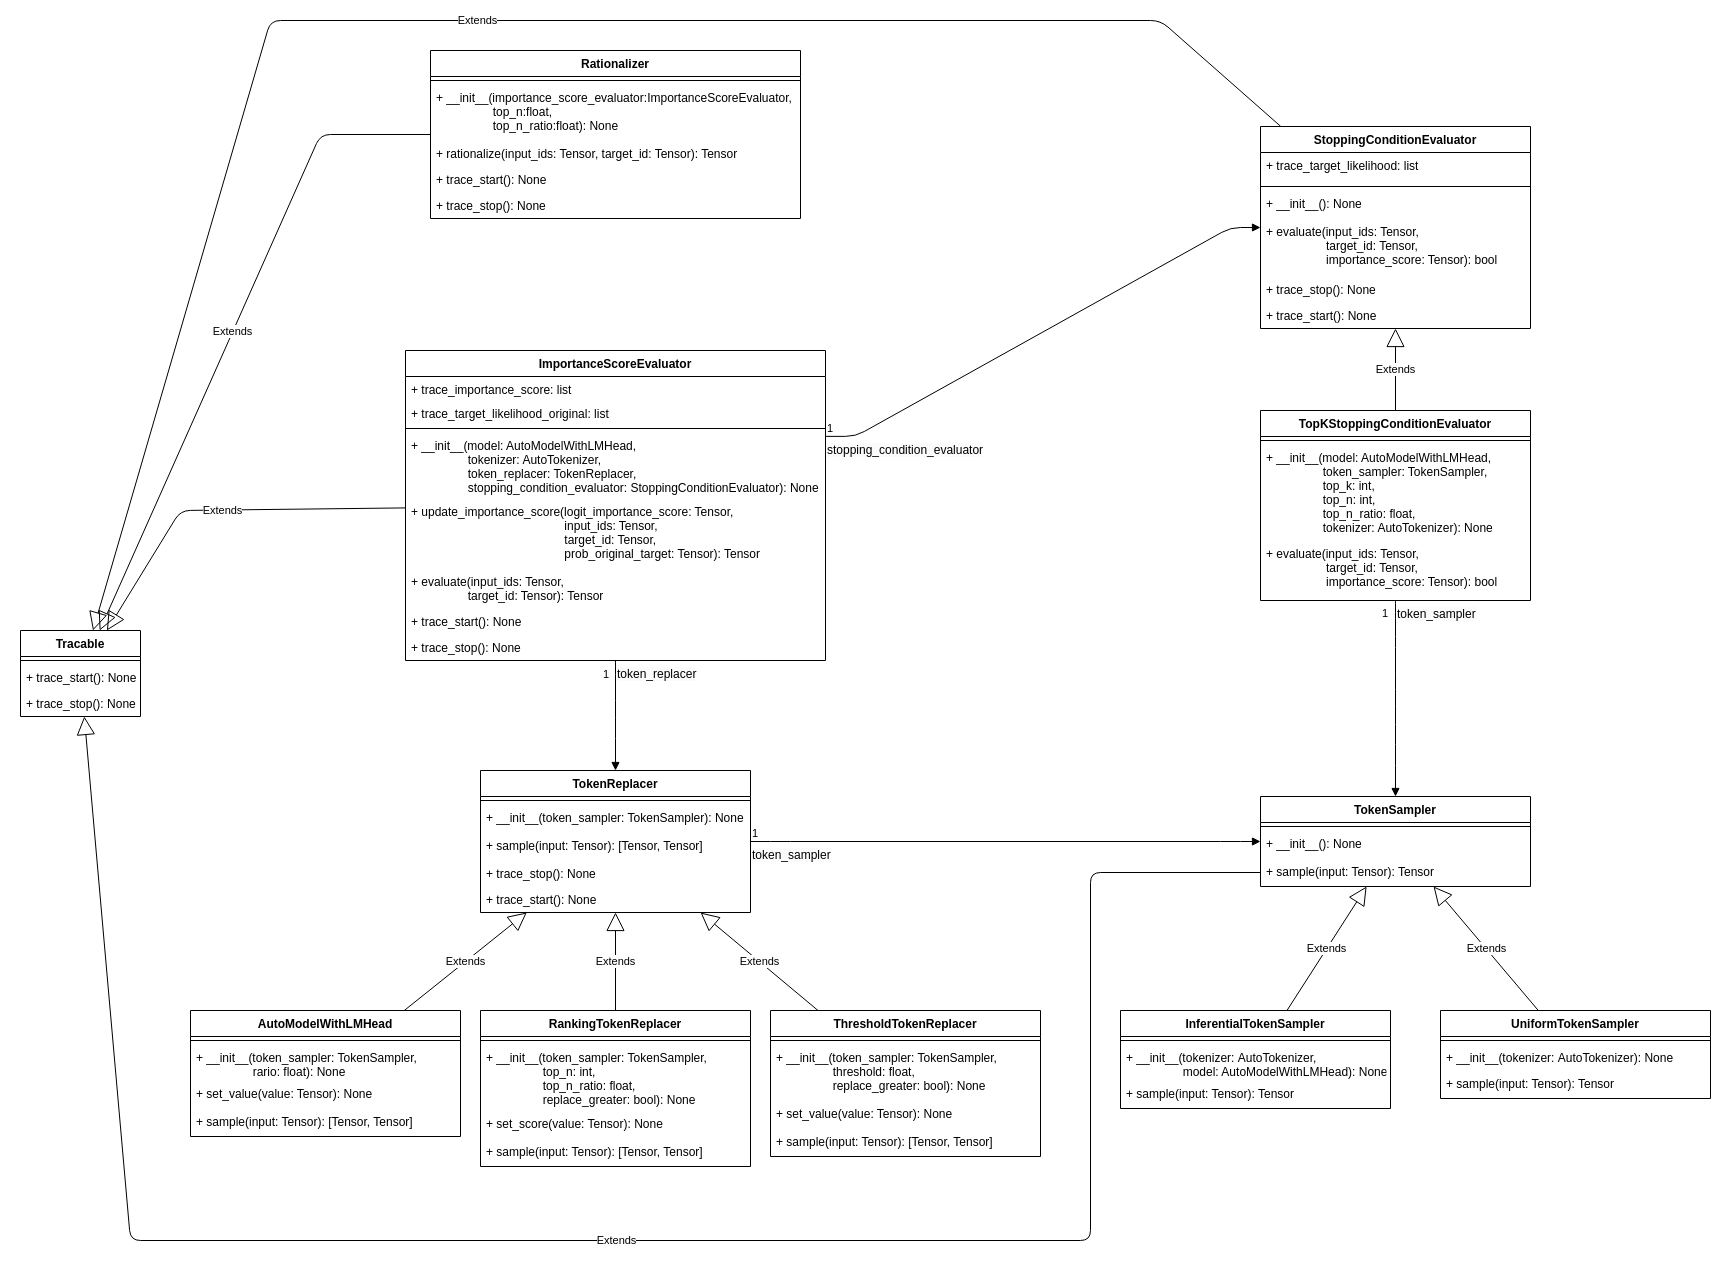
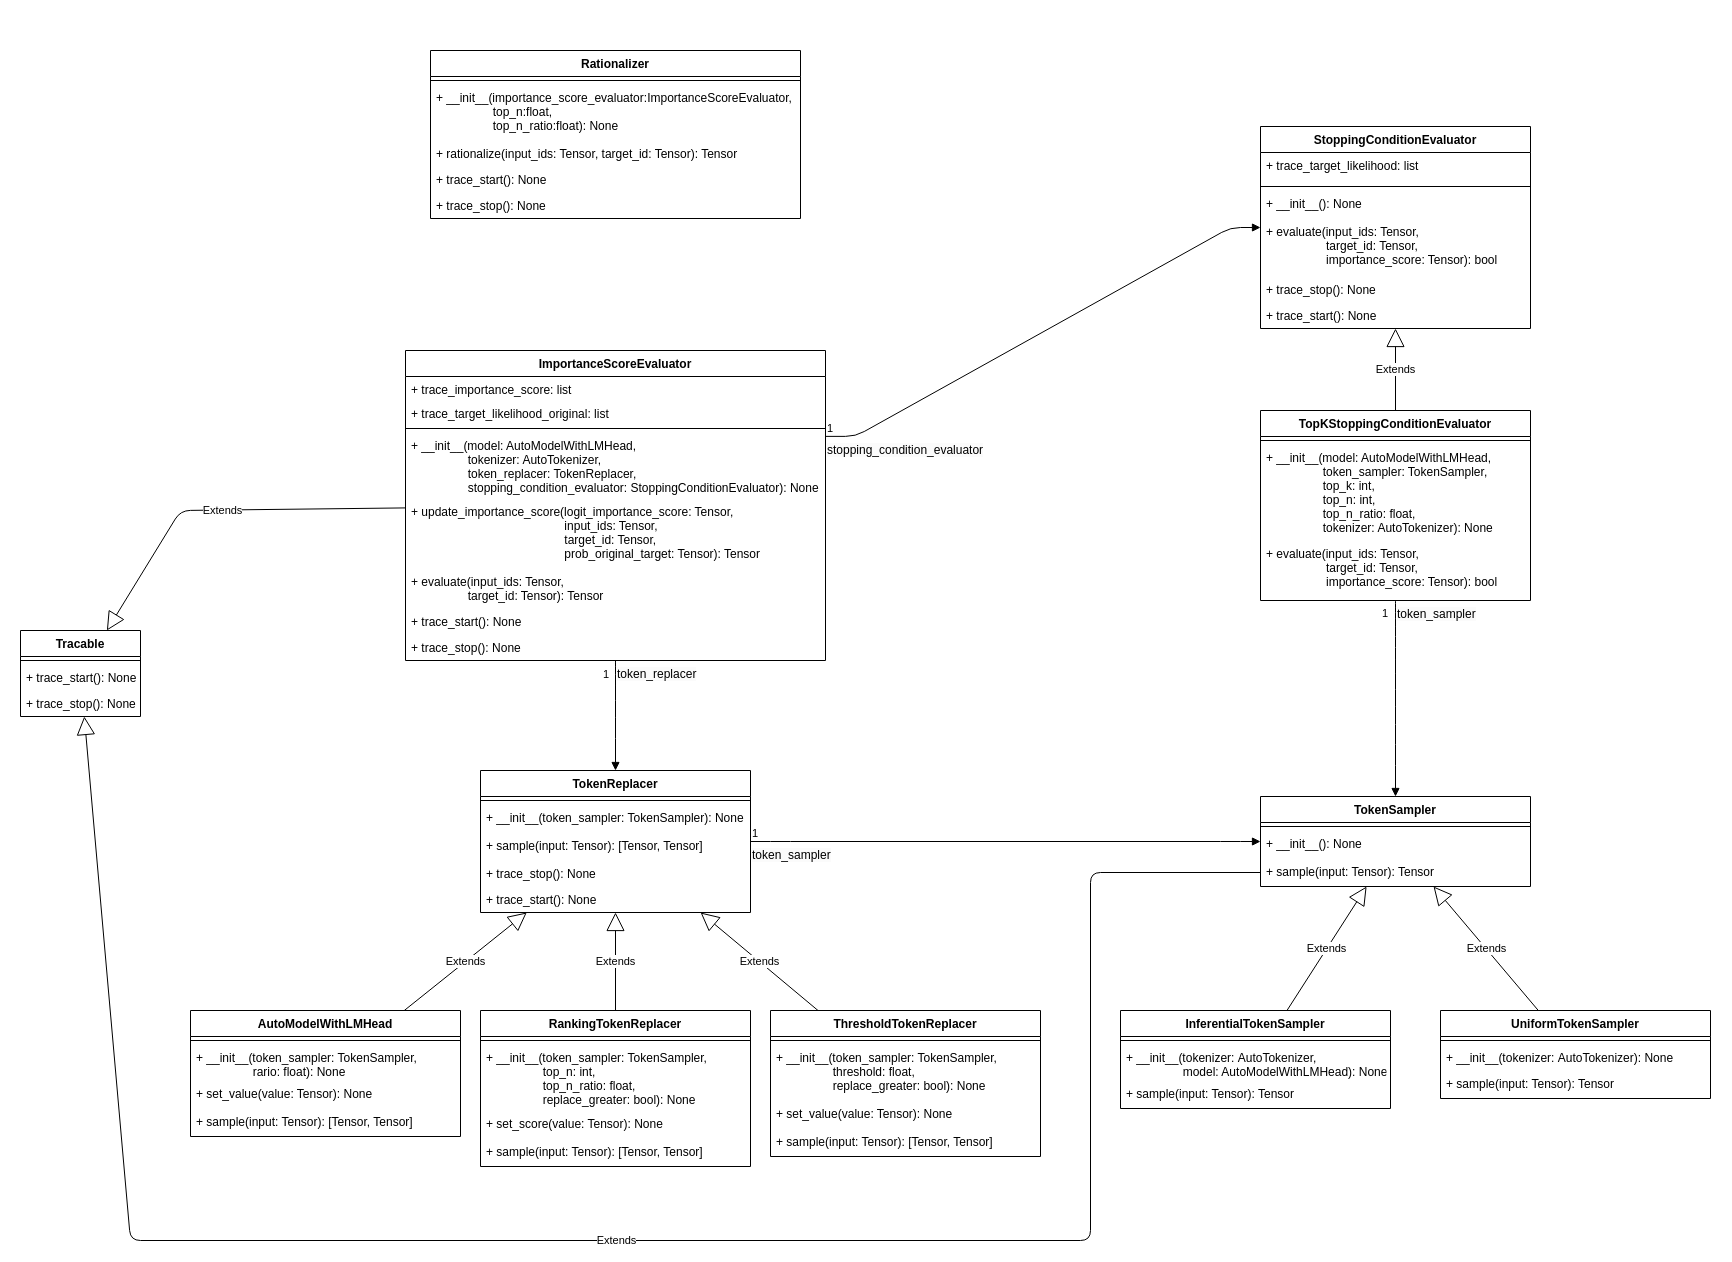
edge "StoppingConditionEvaluator" -> "Tracable": removed, label "Extends"
edge "Rationalizer" -> "Tracable": removed, label "Extends"
